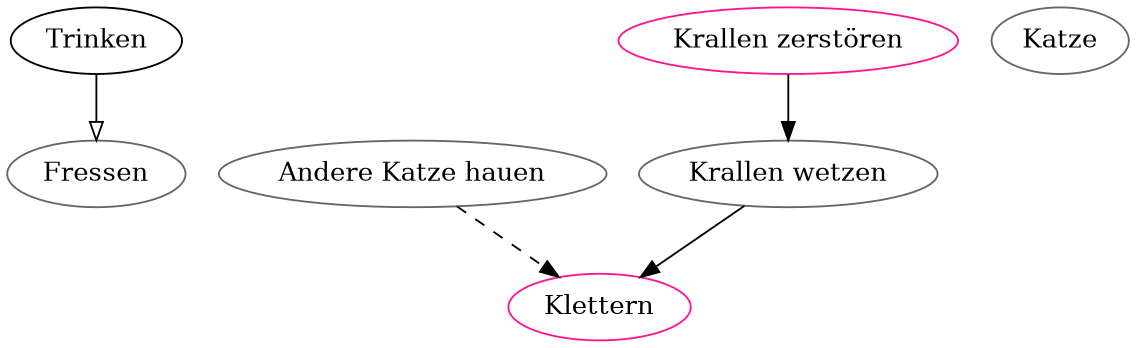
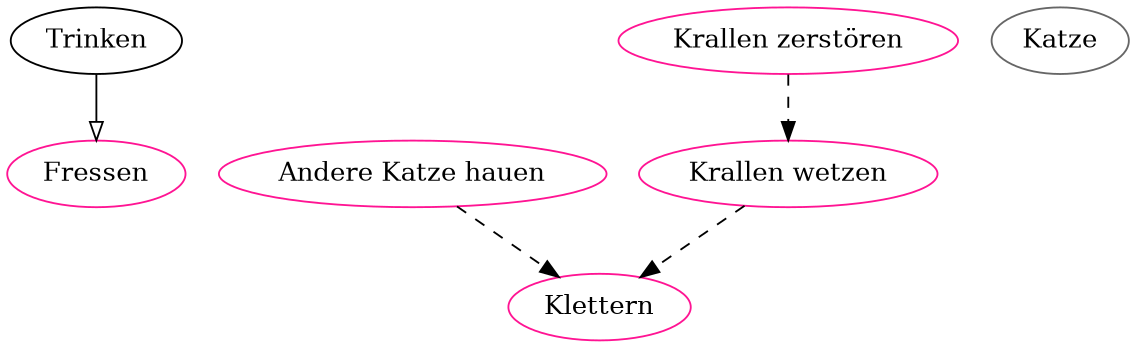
edge "Krallen zerstören" -> "Krallen wetzen": style solid -> dashed
node "Fressen": color gray40 -> deeppink
node "Andere Katze hauen": color gray40 -> deeppink
node "Krallen wetzen": color gray40 -> deeppink
edge "Krallen wetzen" -> "Klettern": style solid -> dashed
